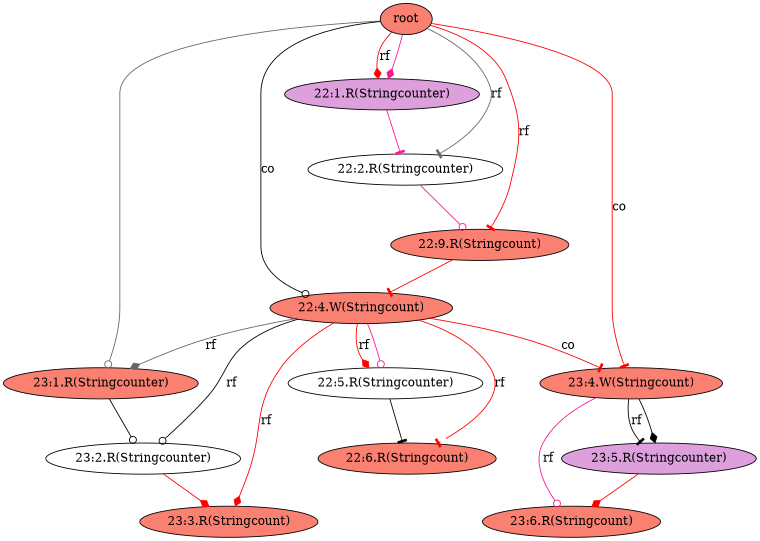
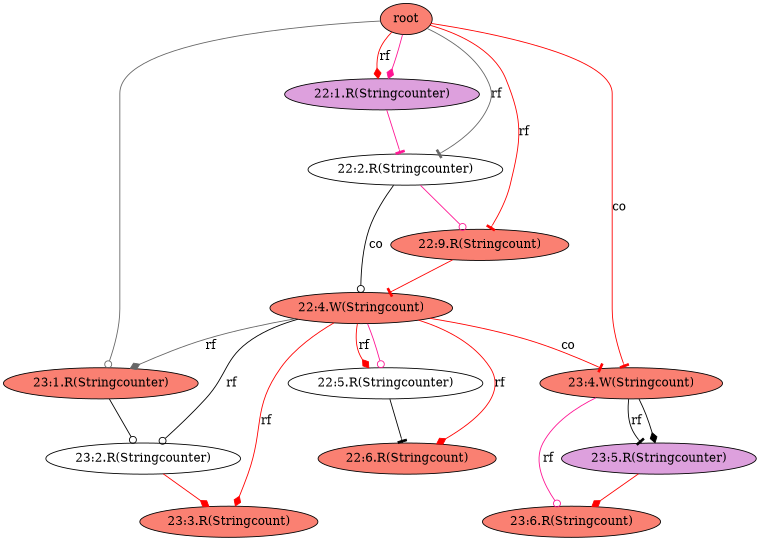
edge "root" -> "22:4.W(Stringcount)": now "22:2.R(Stringcounter)" -> "22:4.W(Stringcount)"
edge "22:4.W(Stringcount)" -> "22:6.R(Stringcount)": arrowhead tee -> diamond
